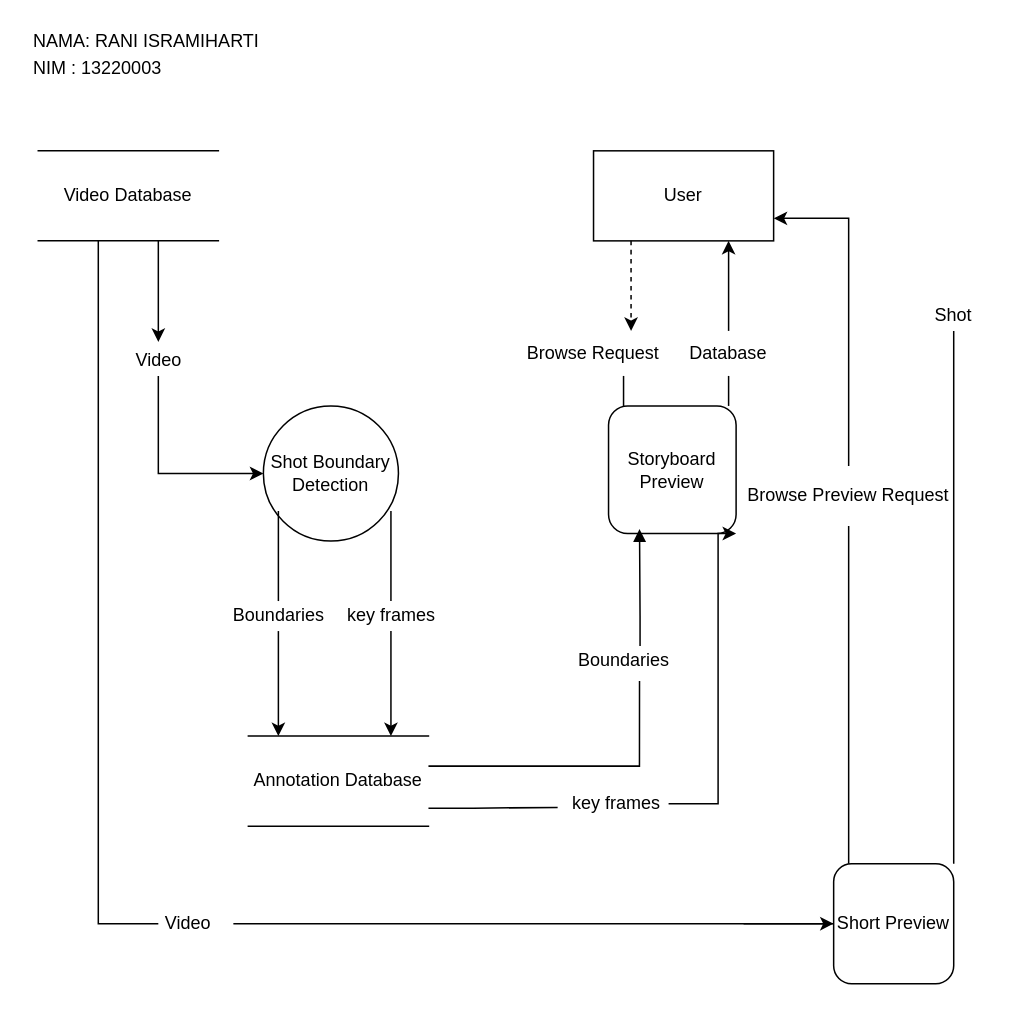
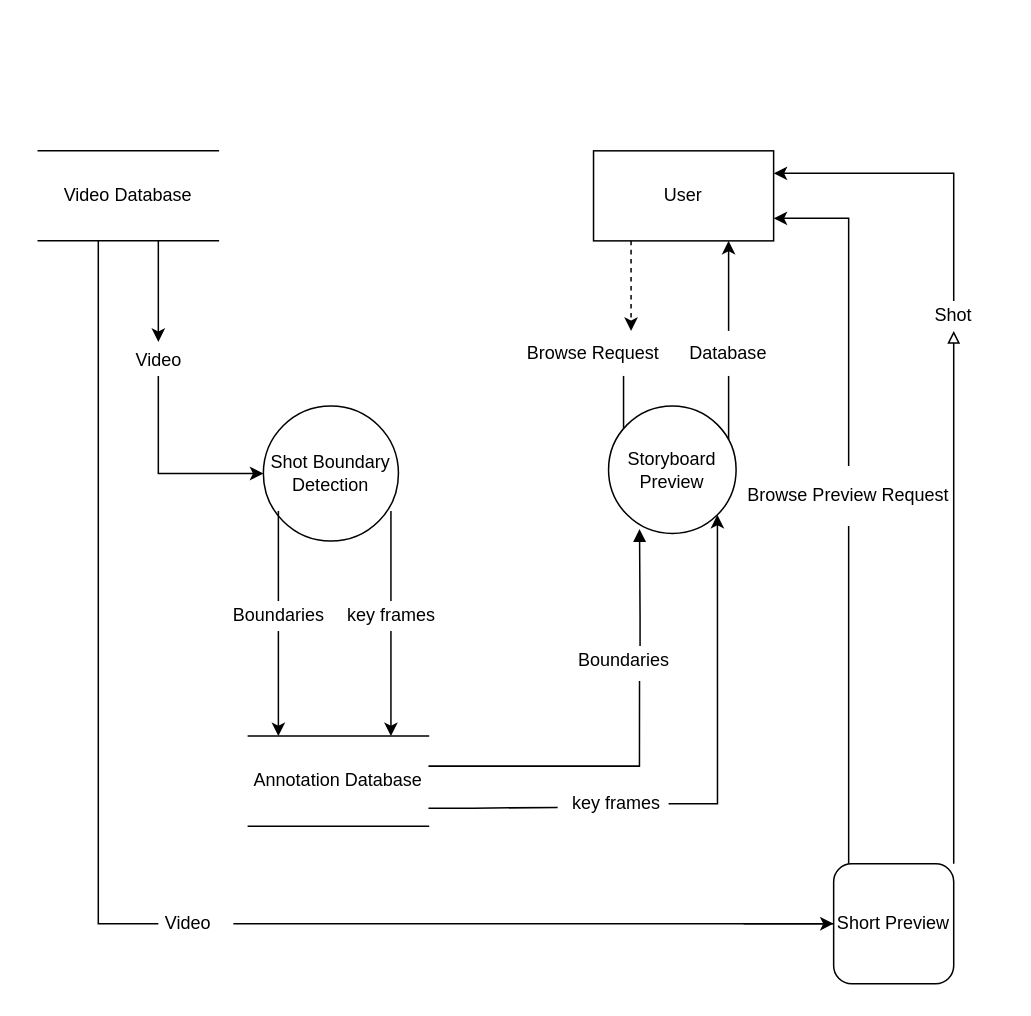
node "NAMA: RANI ISRAMIHARTINIM : 13220003": removed
edge "Shot" -> "User": added
edge "Shot" -- "Short Preview": arrowhead none -> block
node "Storyboard Preview": shape rounded rectangle -> ellipse
